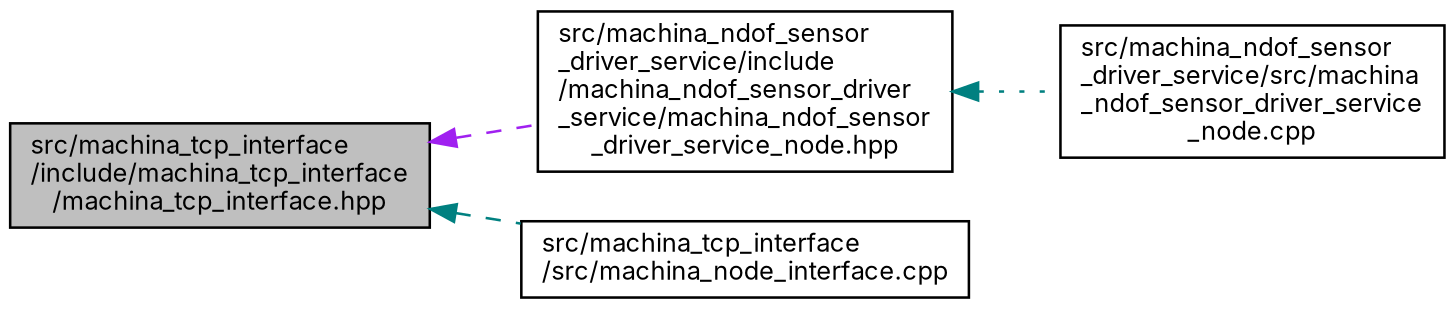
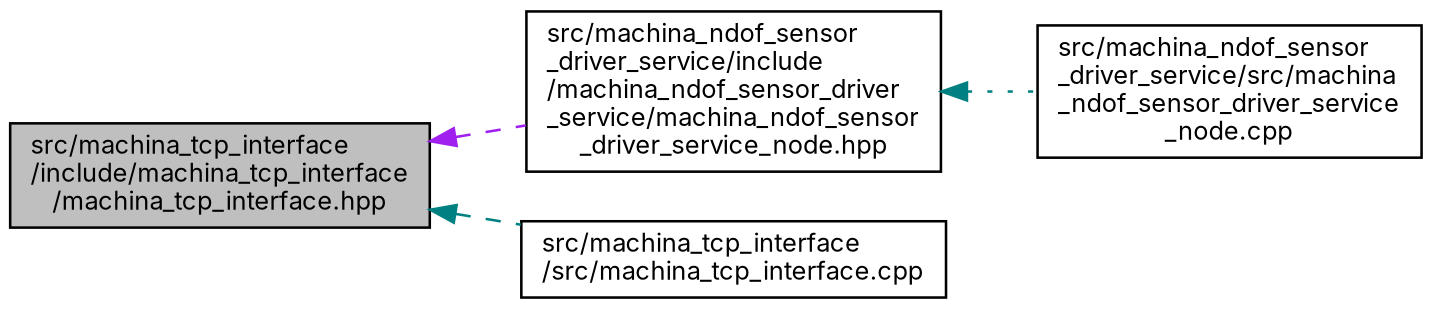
node "src/machina_tcp_interface /src/machina_node_interface.cpp": label "src/machina_tcp_interface /src/machina_node_interface.cpp" -> "src/machina_tcp_interface /src/machina_tcp_interface.cpp"
